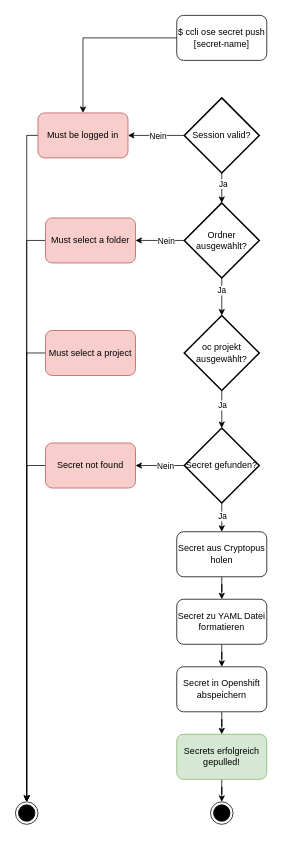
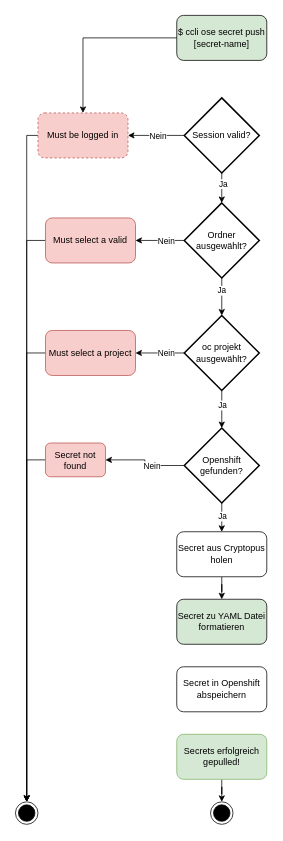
node "$ ccli ose secret push [secret-name]": fillcolor #ffffff -> #d5e8d4
node "Must be logged in": style solid -> dashed
node "Must select a folder": label "Must select a folder" -> "Must select a valid"
edge "oc projekt ausgewählt?" -> "Must select a project": added, label "Nein"
node "Secret not found": size 90x45 -> 60x34
node "Secret gefunden?": label "Secret gefunden?" -> "Openshift gefunden?"
node "Secret zu YAML Datei formatieren": fillcolor #ffffff -> #d5e8d4
edge "Secret zu YAML Datei formatieren" -> "Secret in Openshift abspeichern": removed
edge "Secret in Openshift abspeichern" -> "Secrets erfolgreich gepulled!": removed
